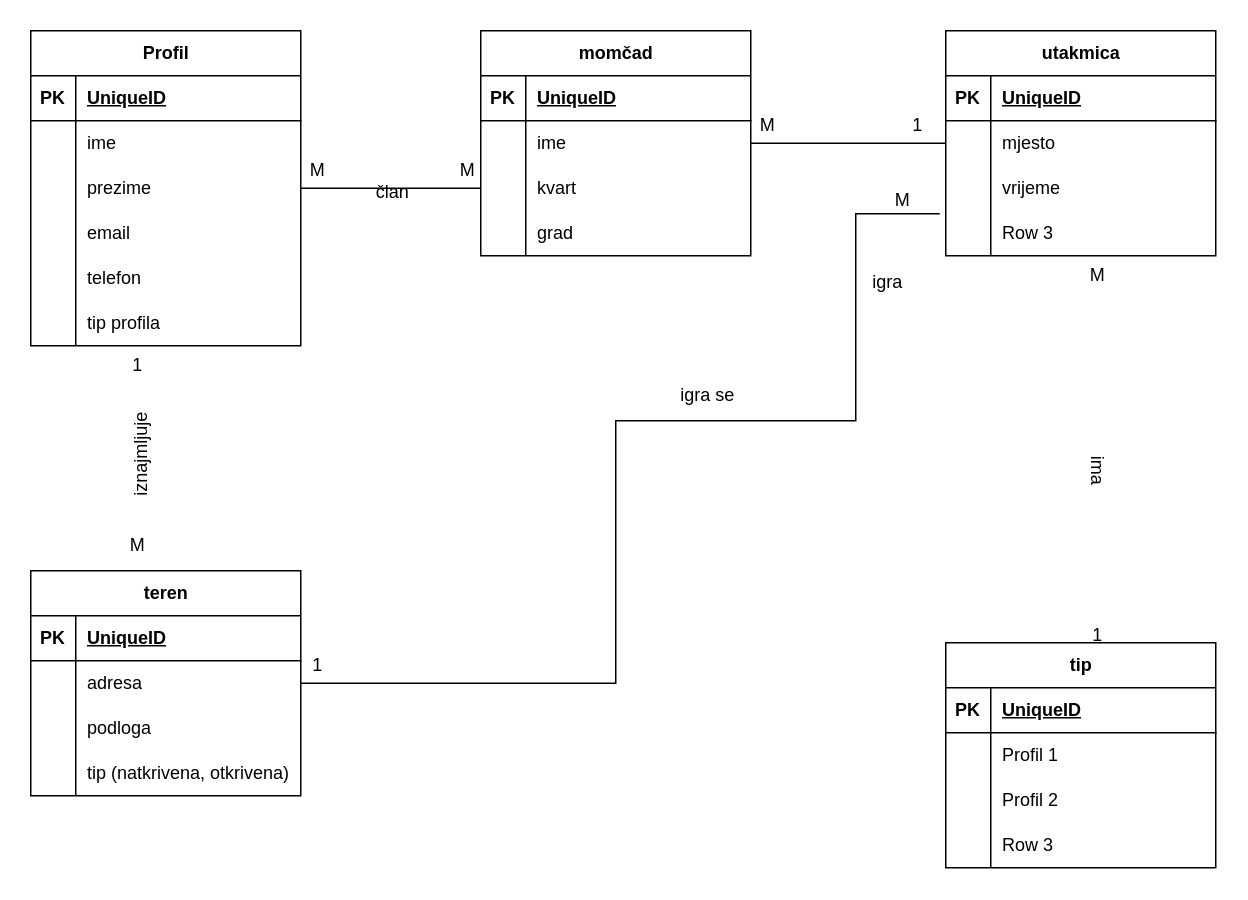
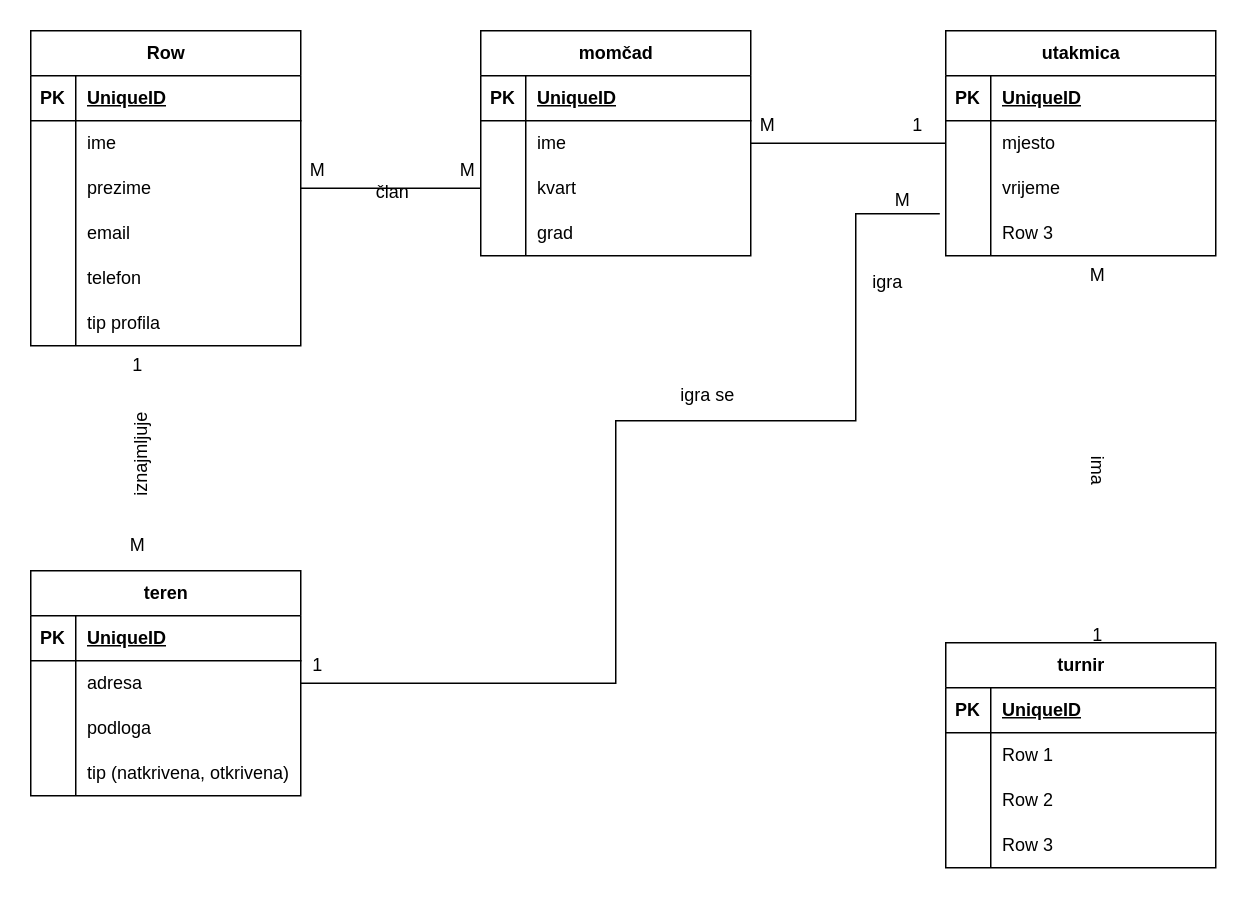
node "Profil": label "Profil" -> "Row"
node "tip": label "tip" -> "turnir"
node "Profil 1": label "Profil 1" -> "Row 1"
node "Profil 2": label "Profil 2" -> "Row 2"
